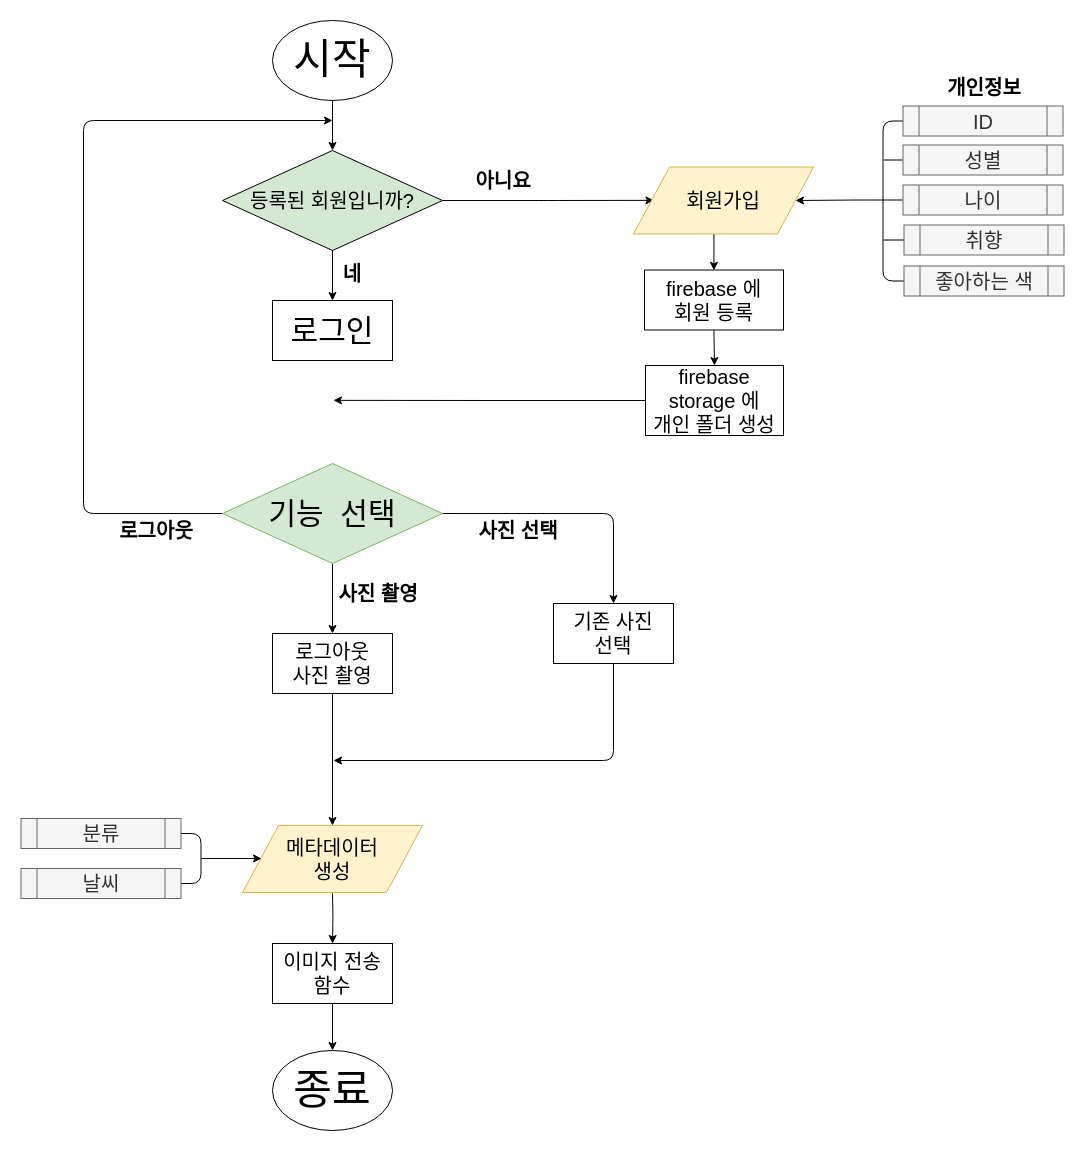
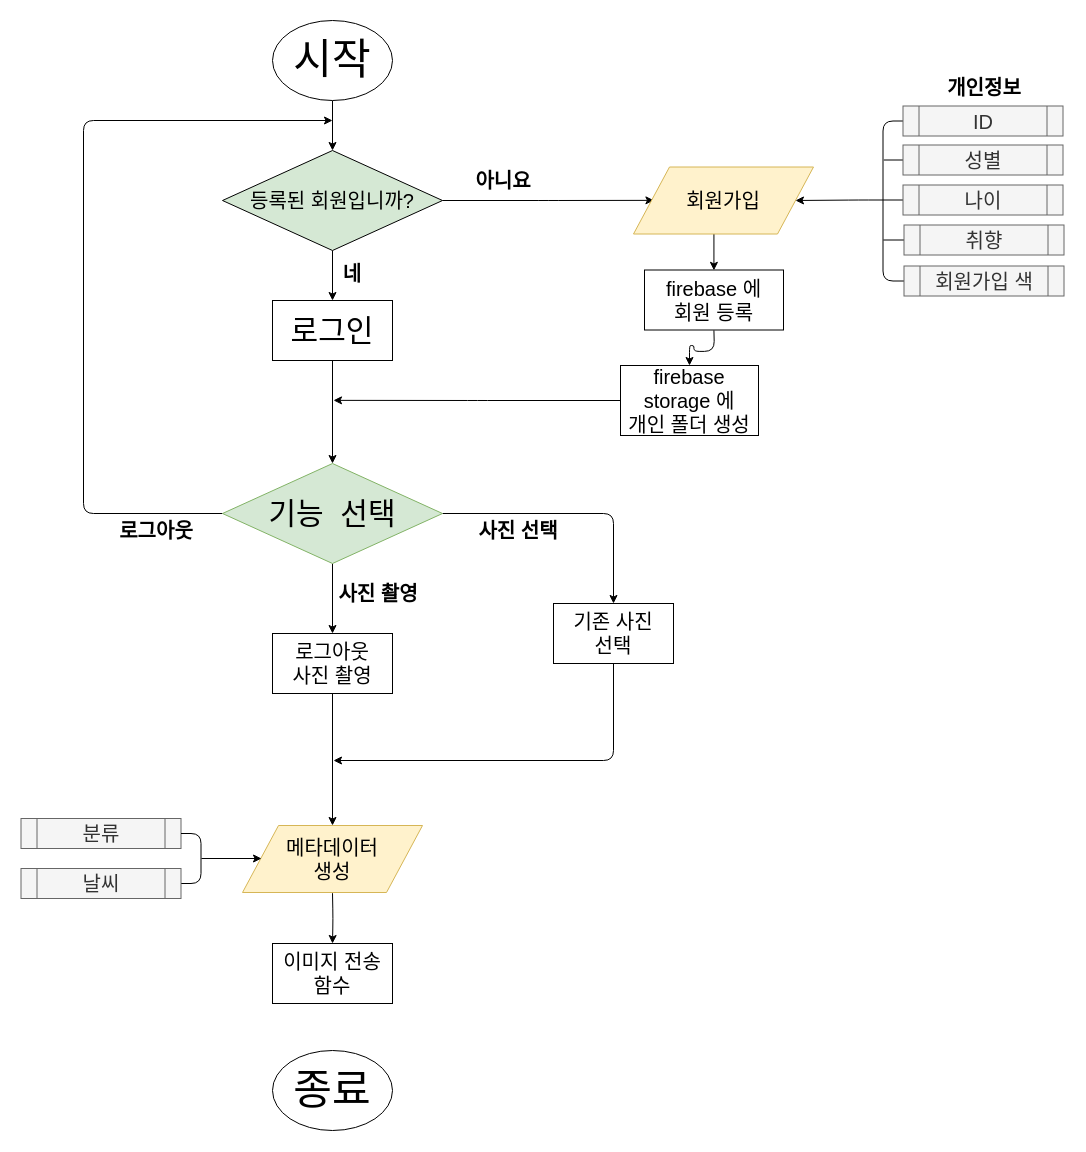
node "좋아하는 색": label "좋아하는 색" -> "회원가입 색"
node "firebase storage 에 개인 폴더 생성": moved (715, 401) -> (690, 401)
edge "로그인" -> "기능 선택": added
edge "이미지 전송 함수" -> "종료": removed
